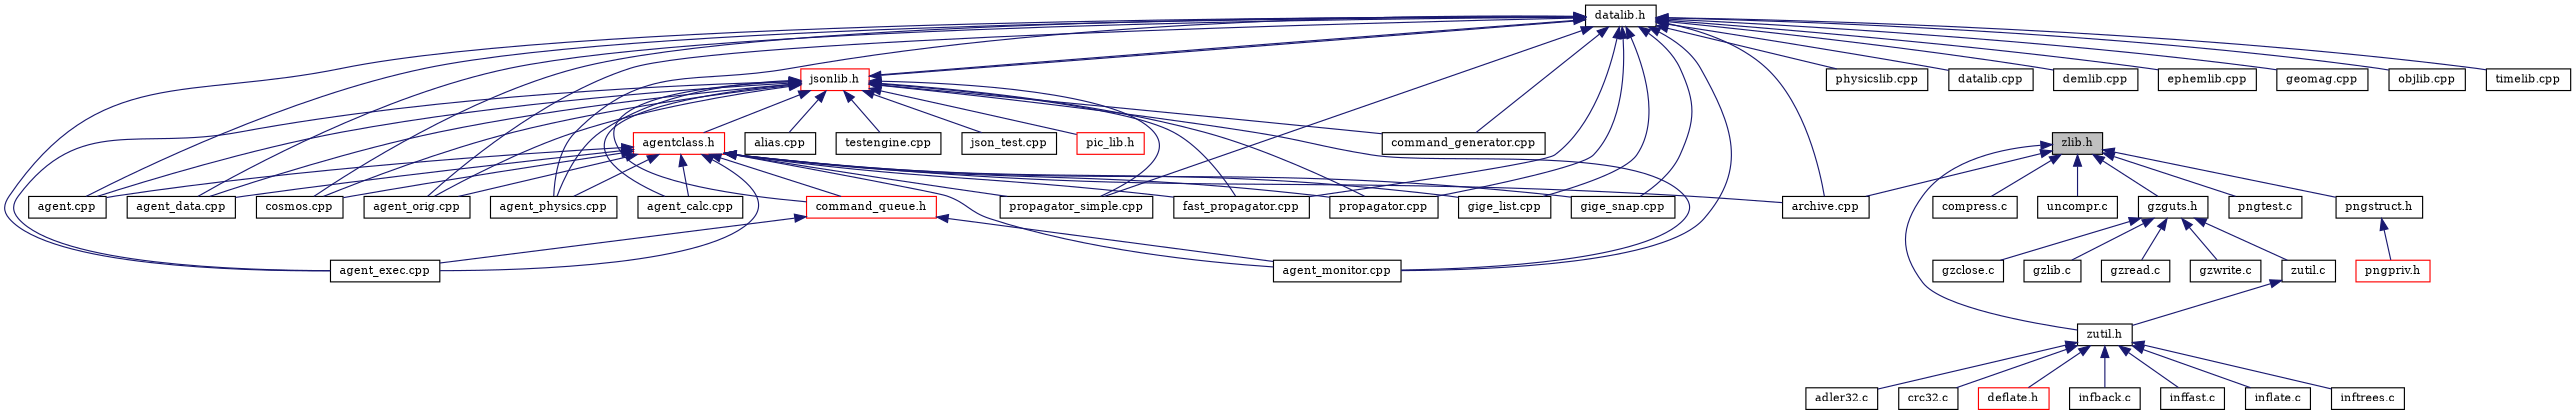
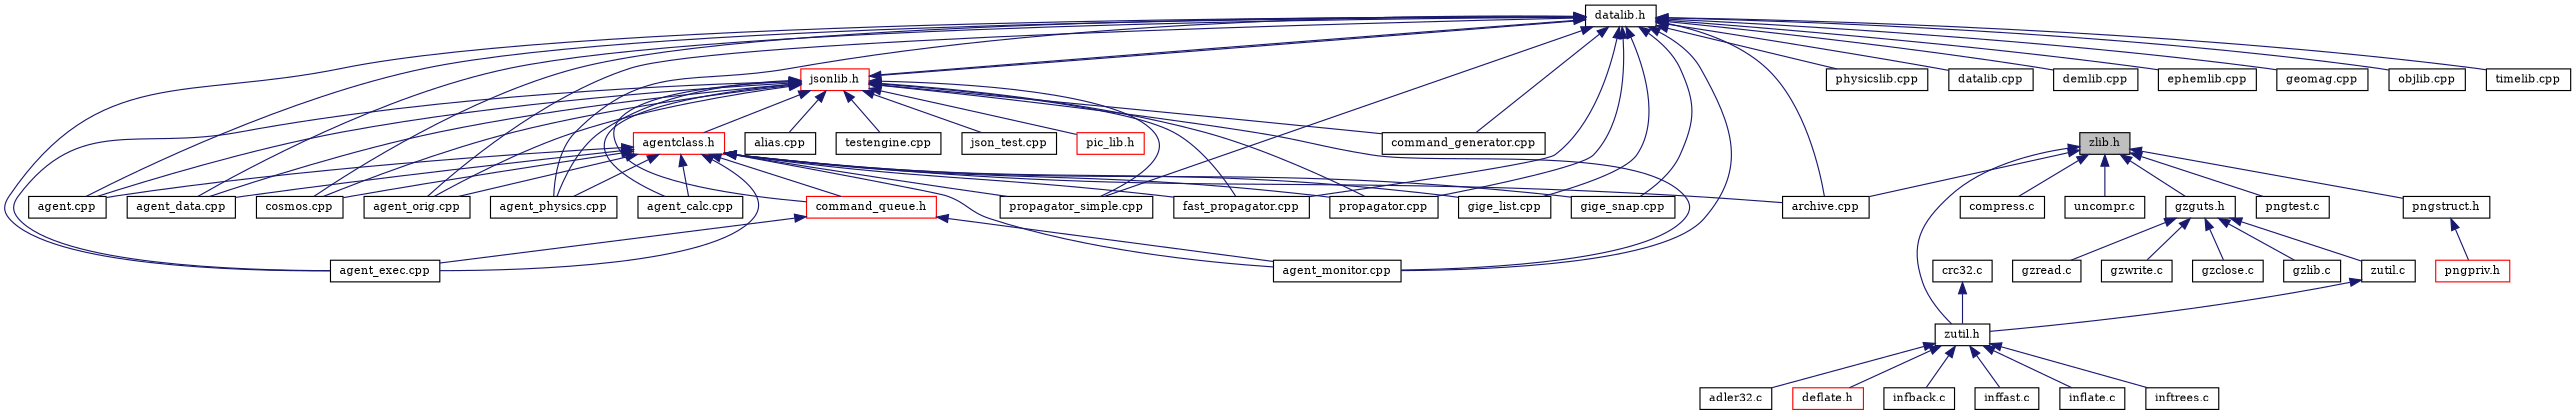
edge "crc32.c" -> "zutil.h": reversed
